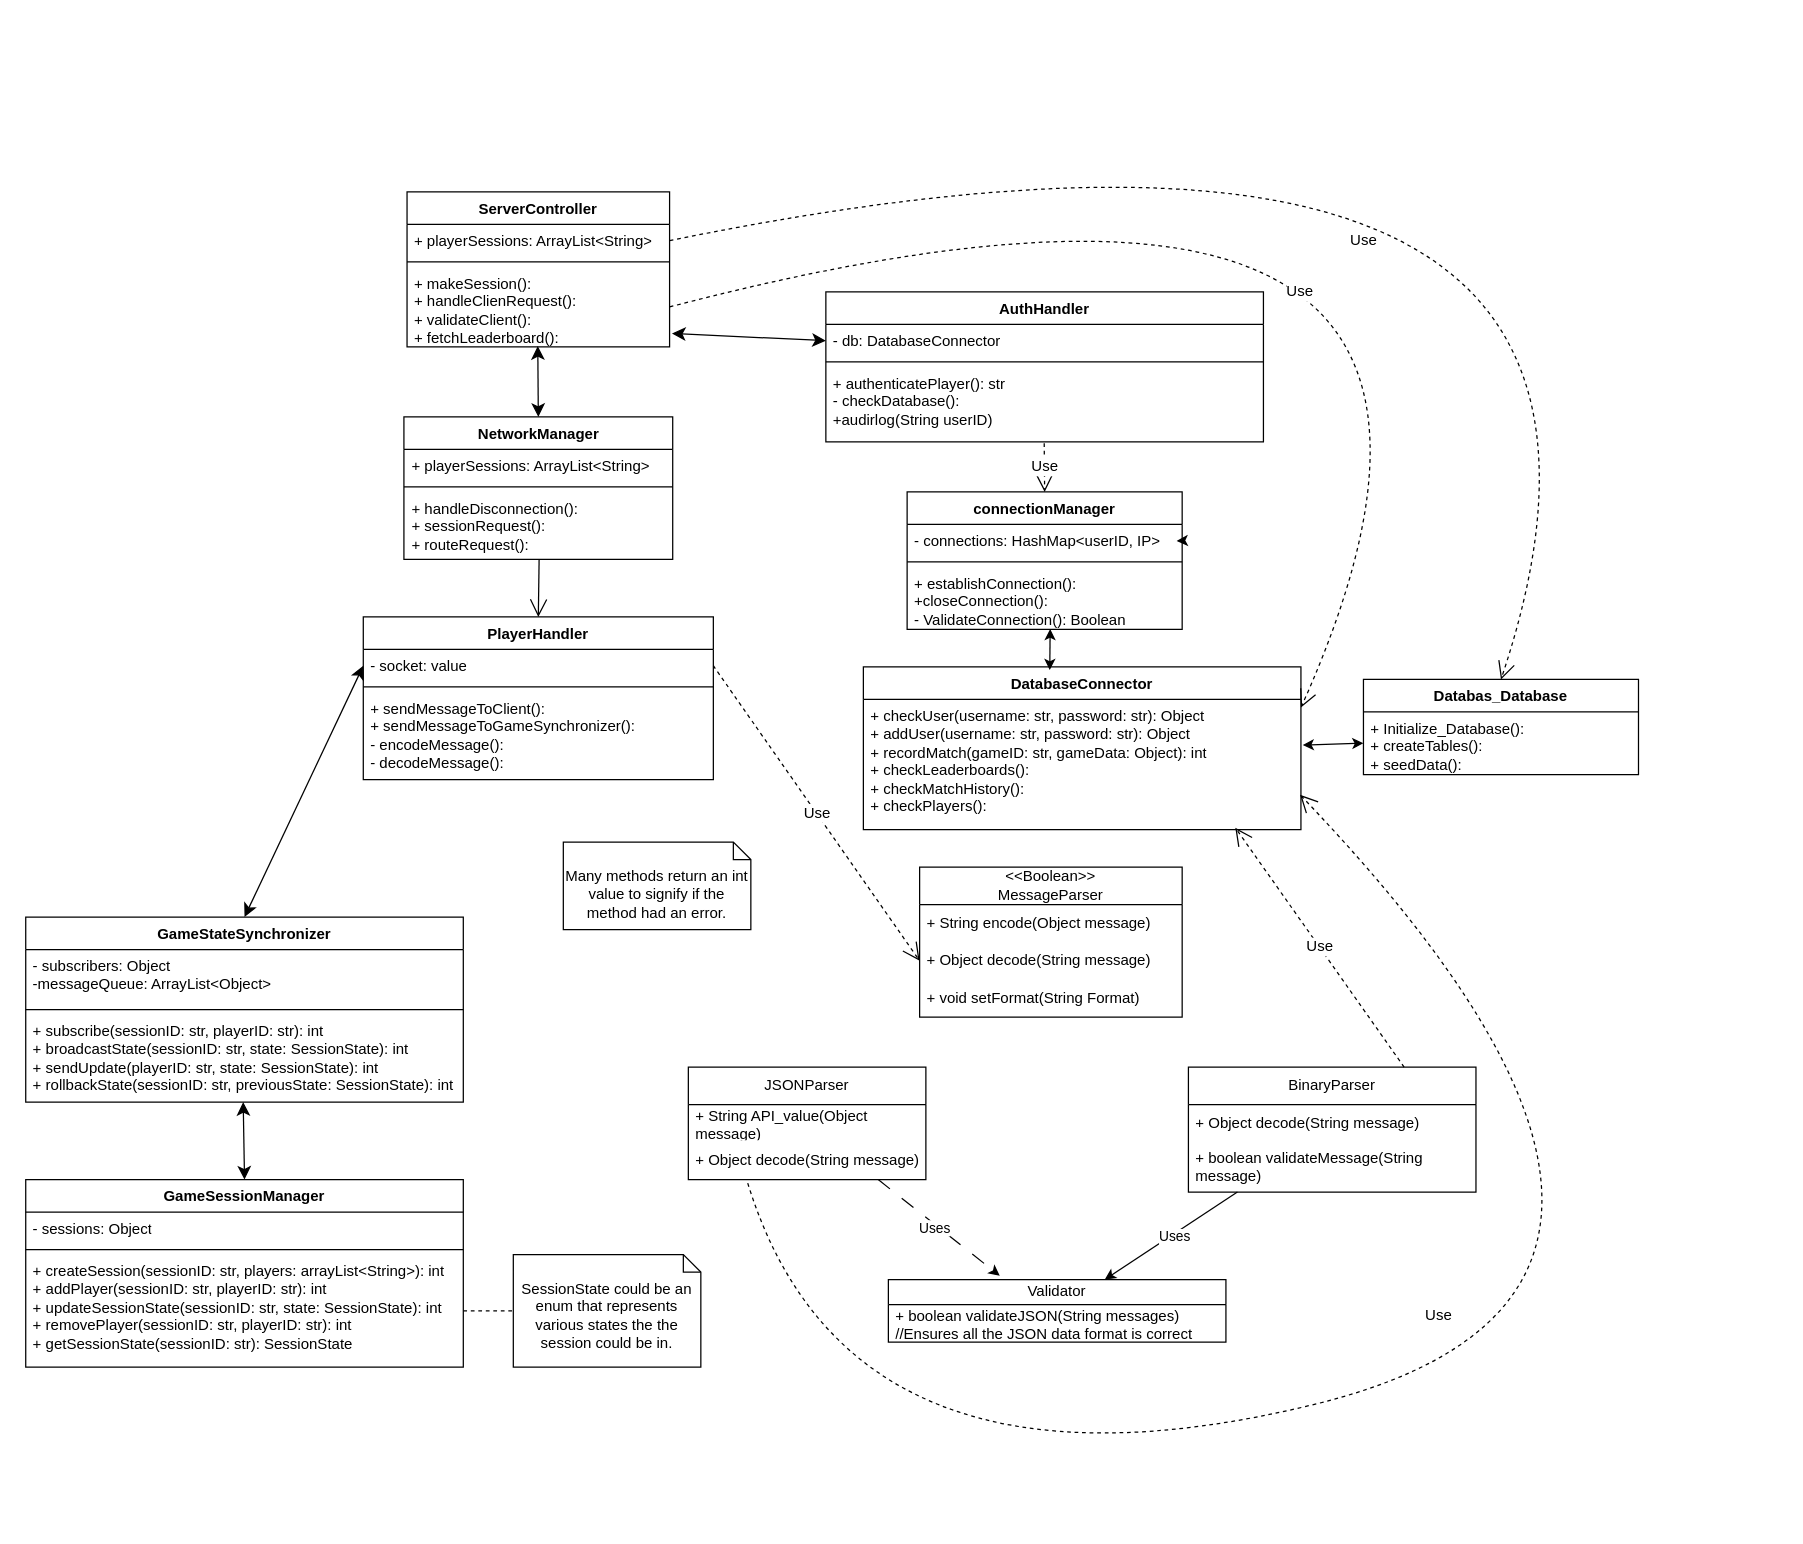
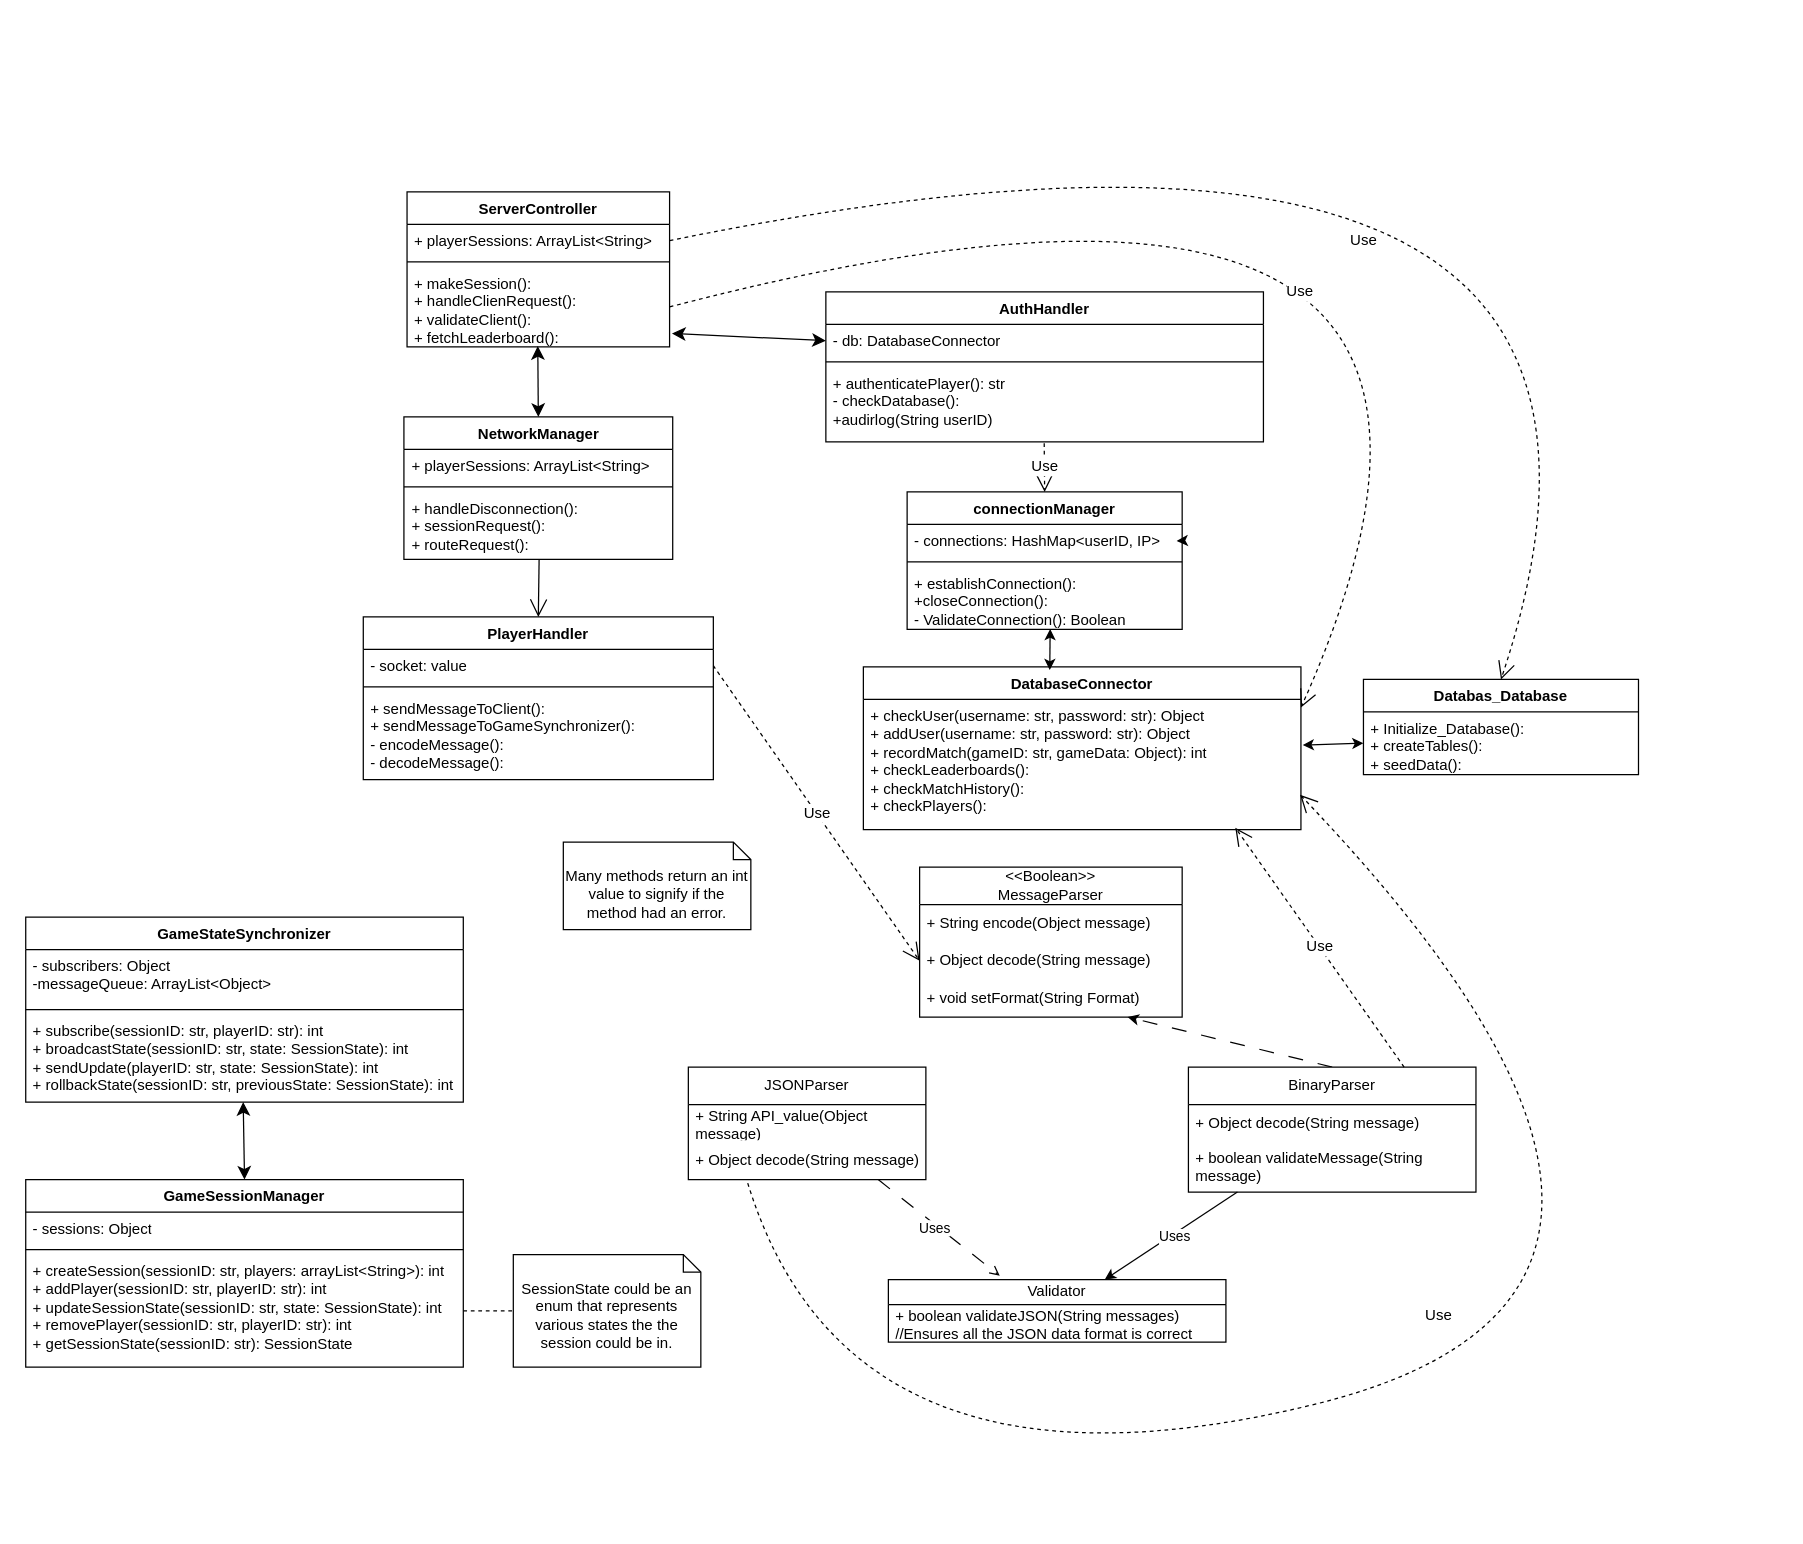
edge "- socket: value" -- "GameStateSynchronizer": removed
edge "BinaryParser" -> "+ void setFormat(String Format)": added
edge "JSONParser" -> "Validator": arrowhead classic -> open
